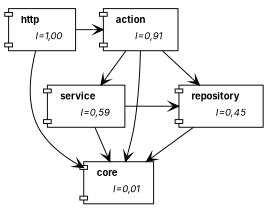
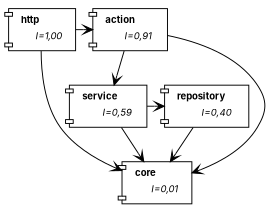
edge "action" -> "repository": removed
node "repository": text "I=0,45" -> "I=0,40"
